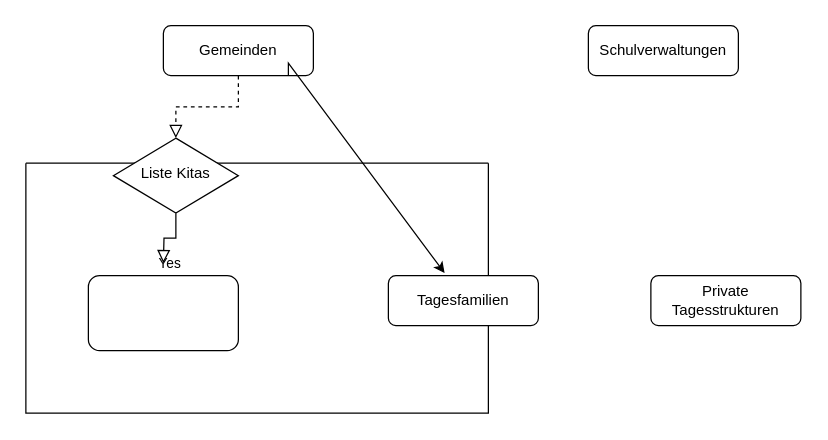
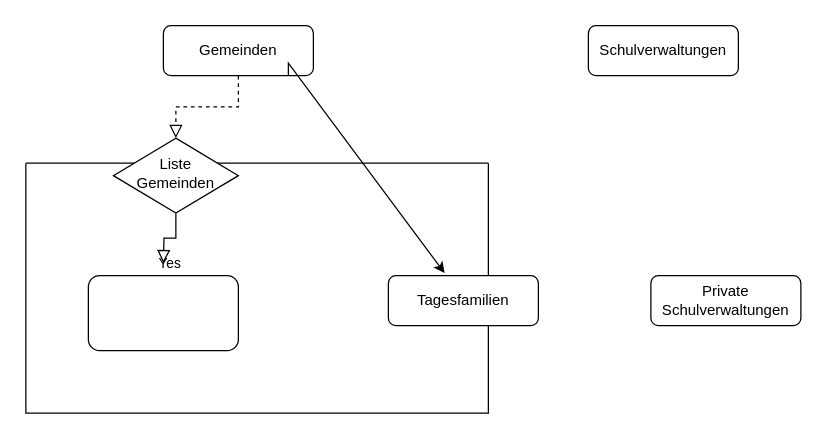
node "Liste Kitas": label "Liste Kitas" -> "Liste Gemeinden"
node "Private Tagesstrukturen": label "Private Tagesstrukturen" -> "Private Schulverwaltungen"
